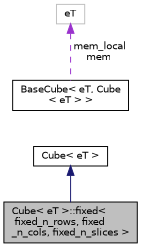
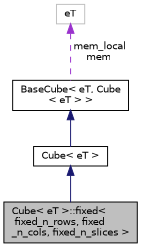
edge "Cube< eT >" -> "BaseCube< eT, Cube < eT > >": added
